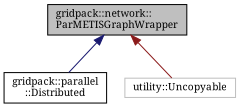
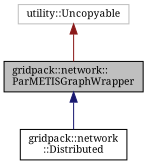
edge "utility::Uncopyable" -> "gridpack::network:: ParMETISGraphWrapper": reversed
node "gridpack::parallel ::Distributed": label "gridpack::parallel ::Distributed" -> "gridpack::network ::Distributed"
